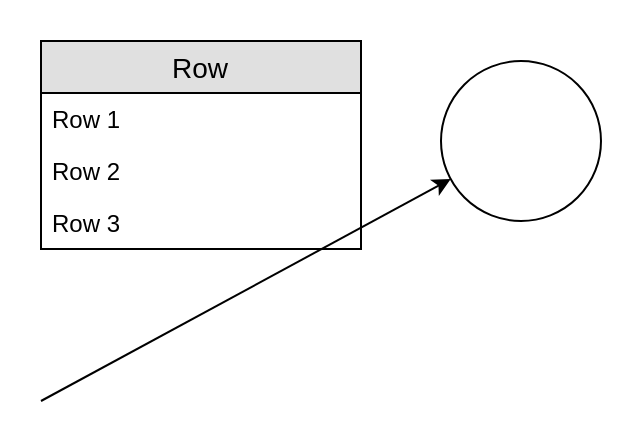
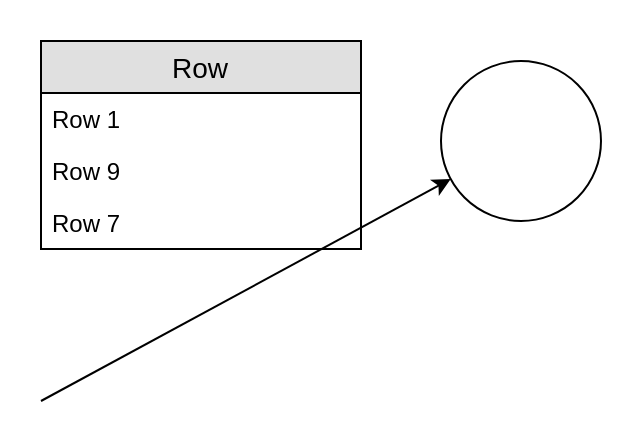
node "Row 2": label "Row 2" -> "Row 9"
node "Row 3": label "Row 3" -> "Row 7"
